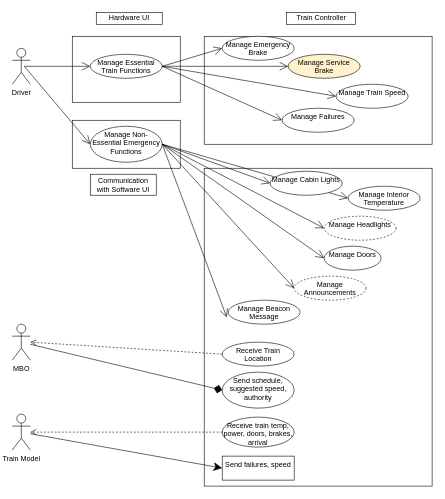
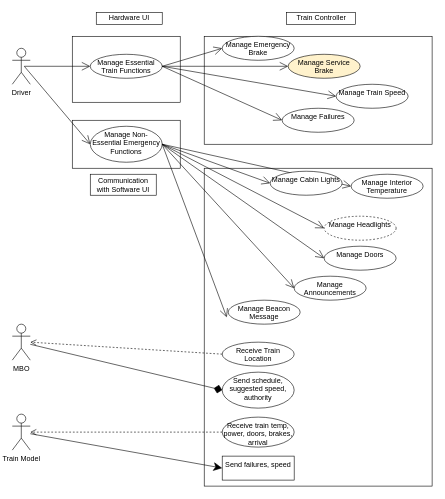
node "Manage Interior Temperature": moved (384, 198) -> (387, 186)
node "Manage Doors": size 57x24 -> 72x24
node "Manage Announcements": style dashed -> solid
